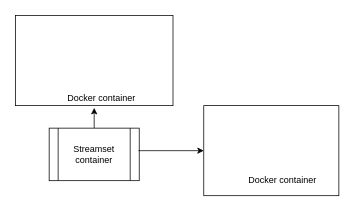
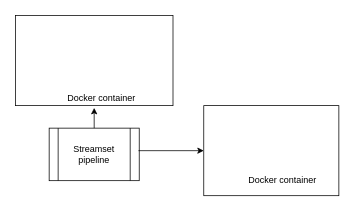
node "Streamset container": label "Streamset container" -> "Streamset pipeline"
